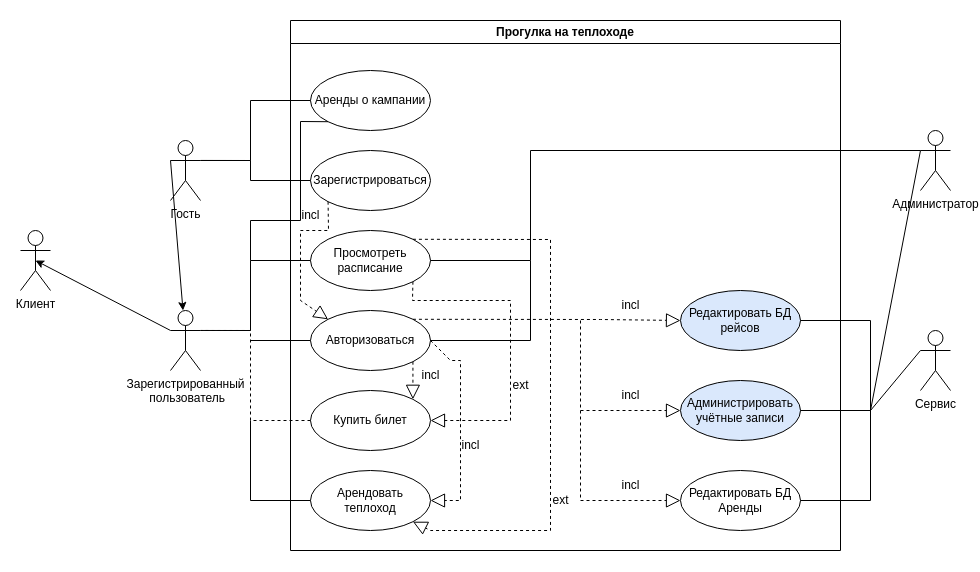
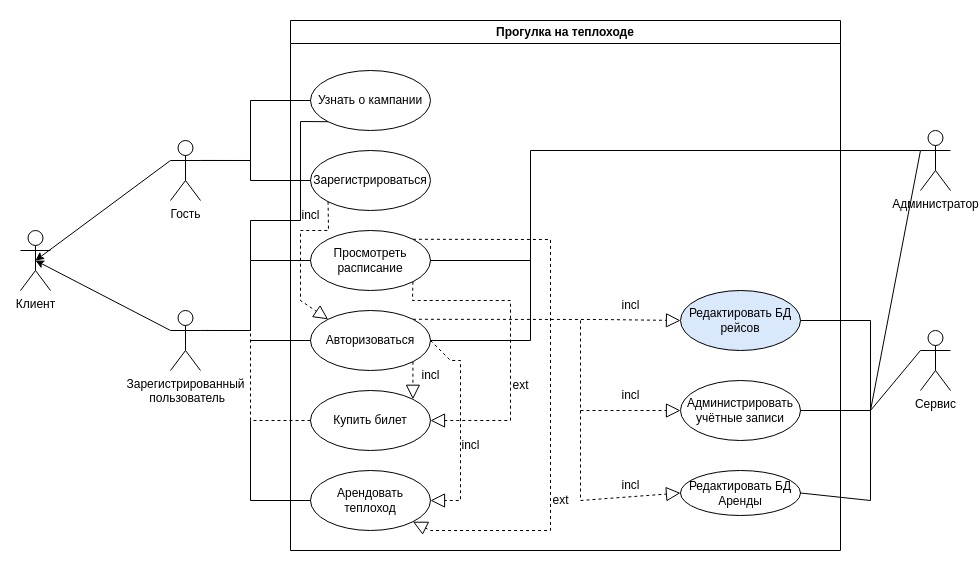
node "Аренды о кампании": label "Аренды о кампании" -> "Узнать о кампании"
edge "Гость" -> "Зарегистрированный пользователь": now "Гость" -> "Клиент"
node "Администрировать учётные записи": fillcolor #dae8fc -> #ffffff
node "Редактировать БД Аренды": size 120x60 -> 120x45
